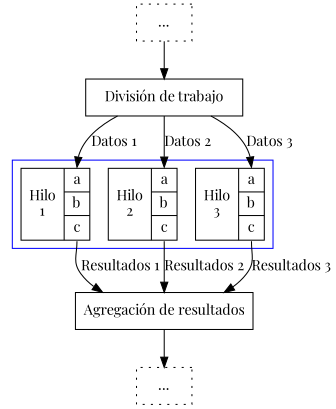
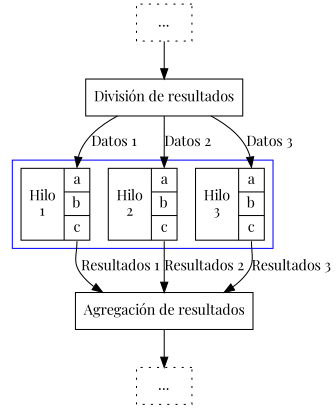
node "División de trabajo": label "División de trabajo" -> "División de resultados"
